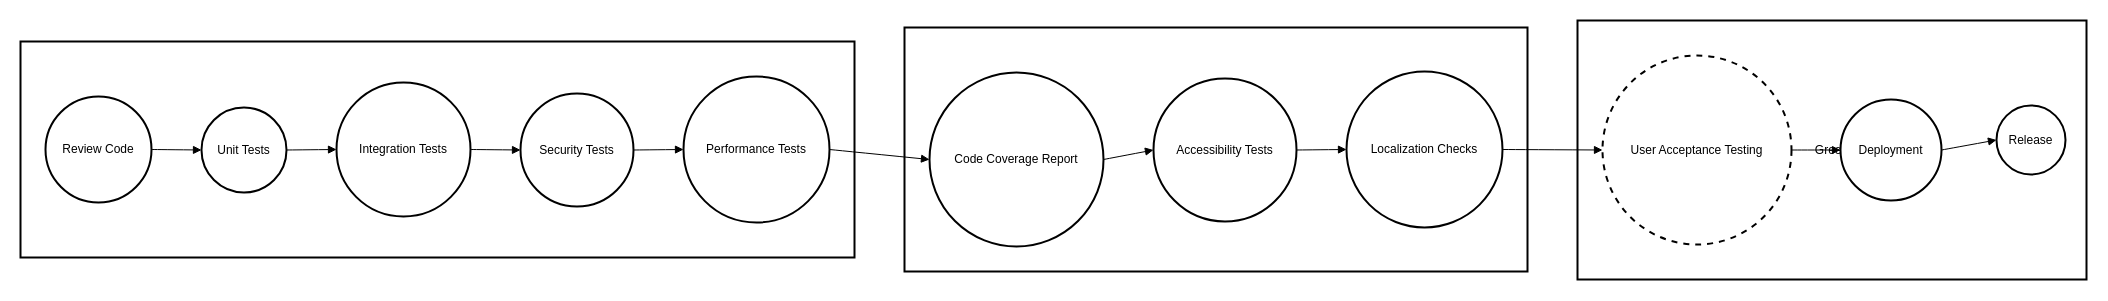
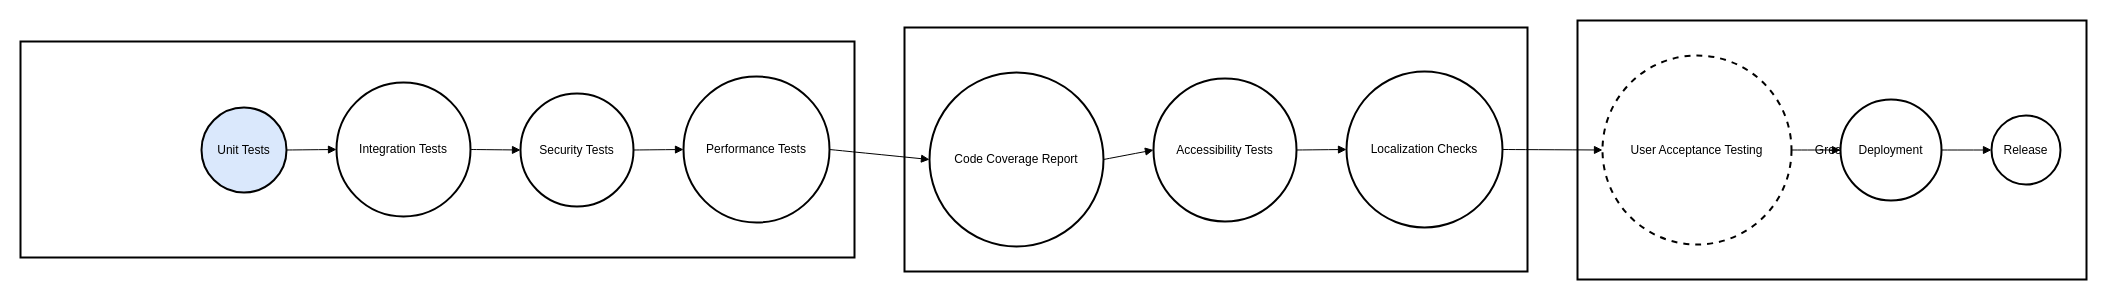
node "Release": moved (2031, 140) -> (2026, 150)
node "Review Code": removed
edge "Review Code" -> "Unit Tests": removed
node "Unit Tests": fillcolor #ffffff -> #dae8fc
